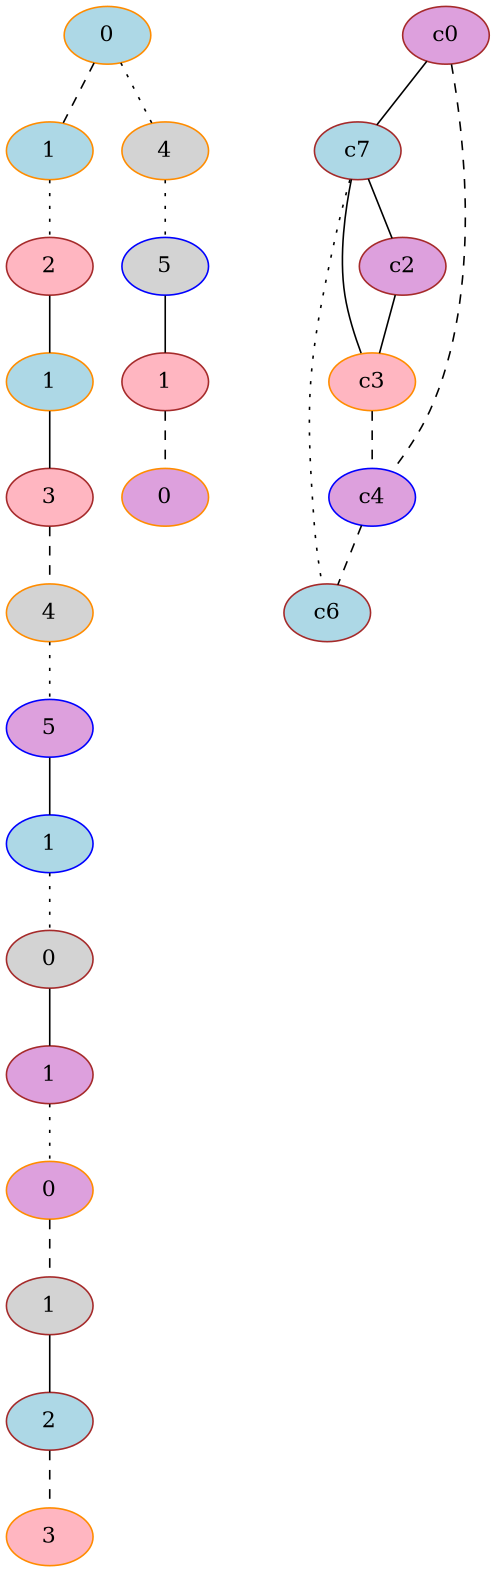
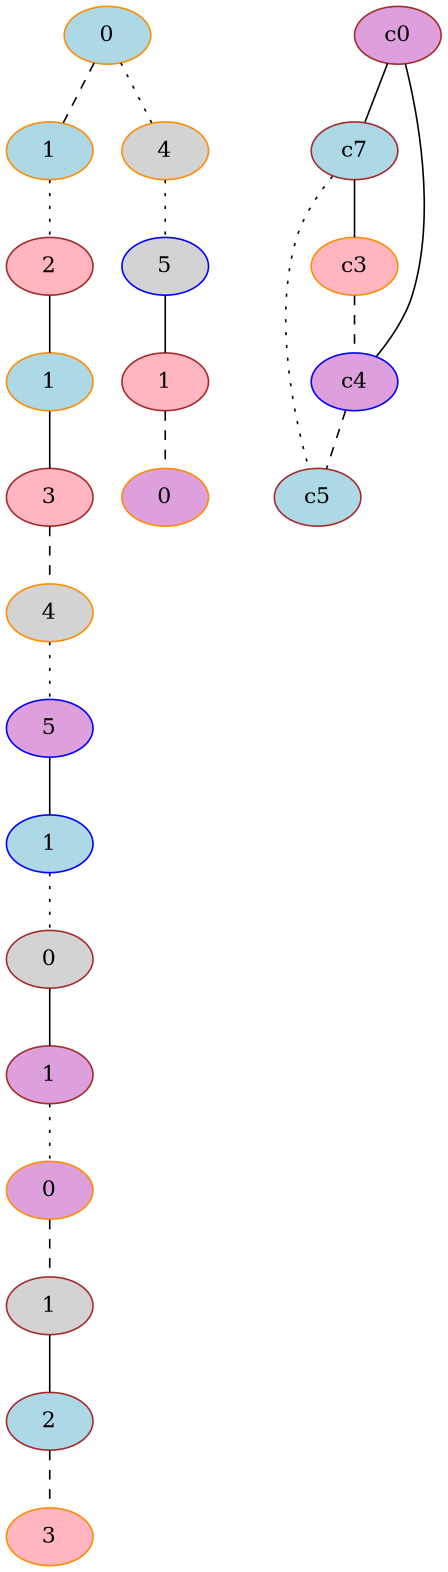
node "c2": removed
edge "c0" -- "c4": style dashed -> solid
node "c6": label "c6" -> "c5"
